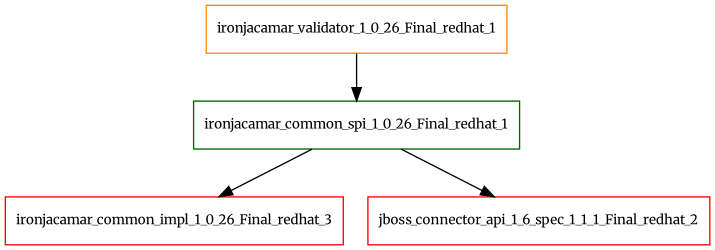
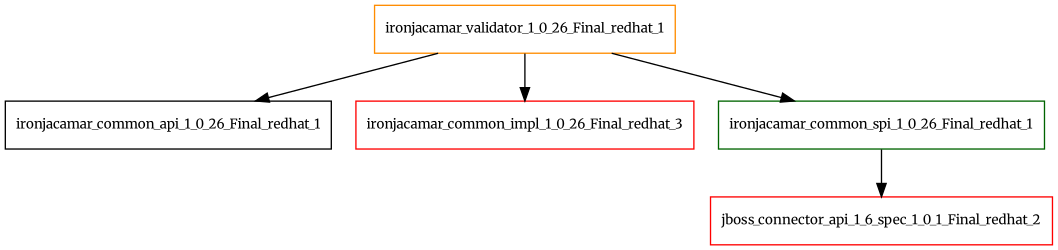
node "ironjacamar_common_api_1_0_26_Final_redhat_1": added
edge "ironjacamar_common_spi_1_0_26_Final_redhat_1" -> "ironjacamar_common_impl_1_0_26_Final_redhat_3": now "ironjacamar_validator_1_0_26_Final_redhat_1" -> "ironjacamar_common_impl_1_0_26_Final_redhat_3"
node "jboss_connector_api_1_6_spec_1_1_1_Final_redhat_2": label "jboss_connector_api_1_6_spec_1_1_1_Final_redhat_2" -> "jboss_connector_api_1_6_spec_1_0_1_Final_redhat_2"
